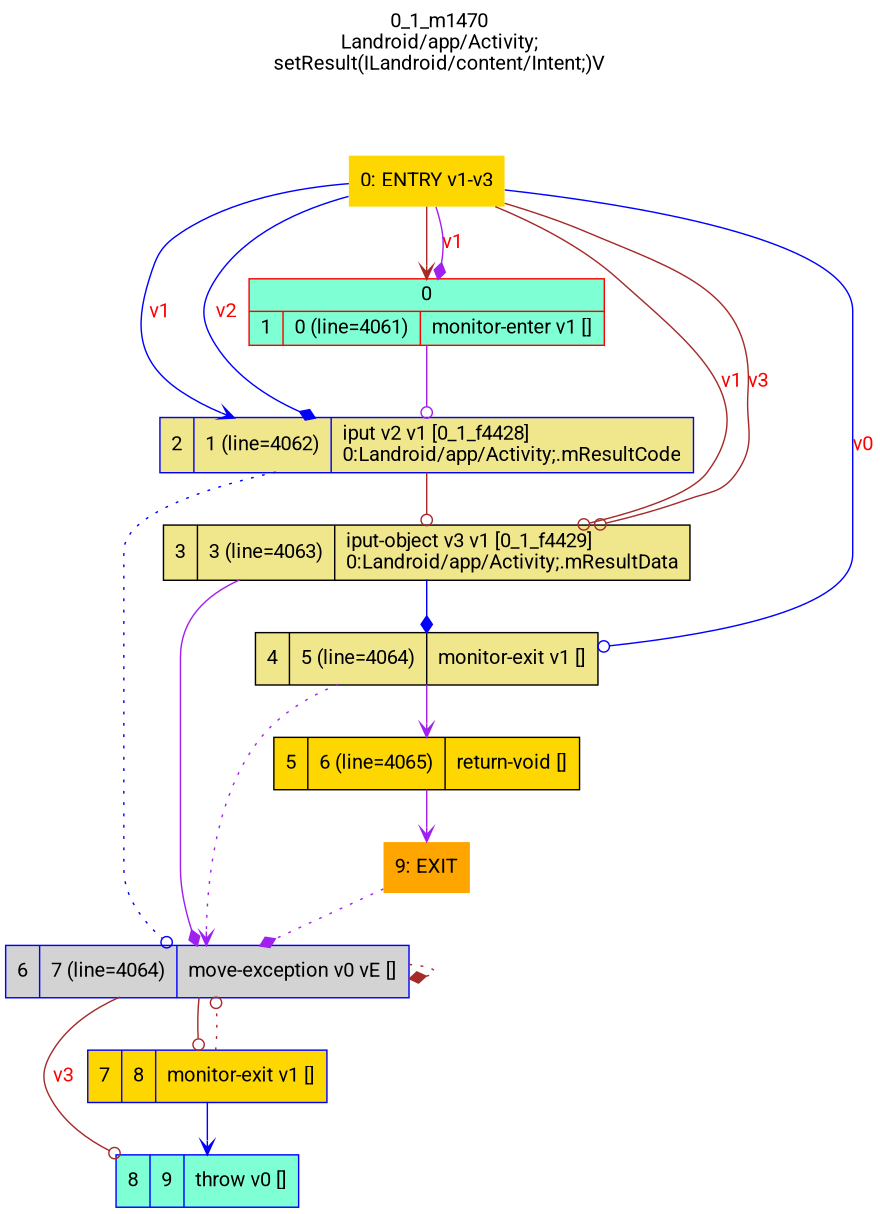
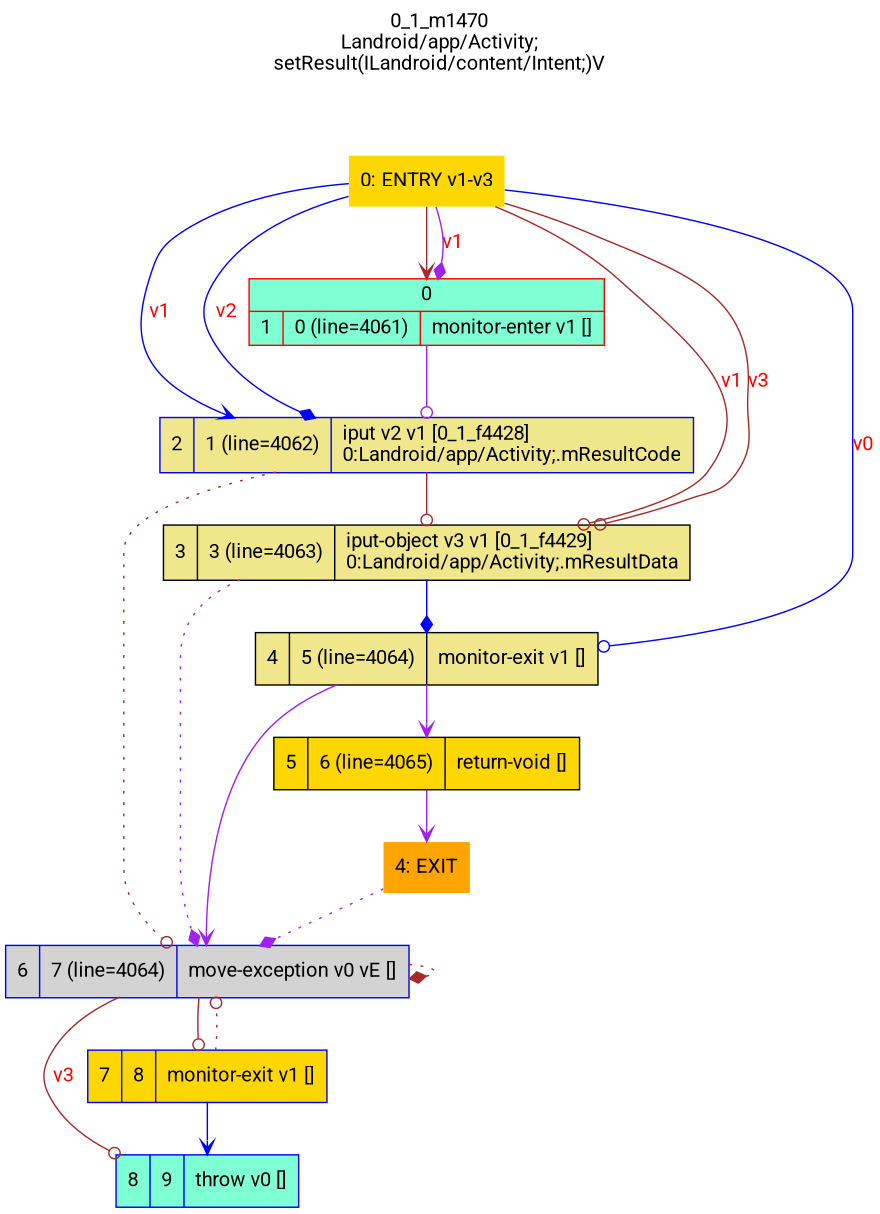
edge "2" -> "6": color blue -> brown
edge "3" -> "6": style solid -> dotted
edge "4" -> "6": style dotted -> solid
node "9: EXIT": label "9: EXIT" -> "4: EXIT"
